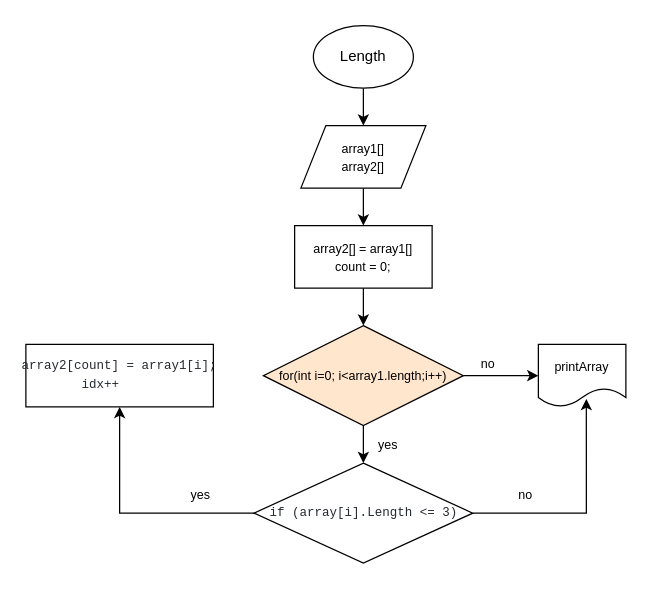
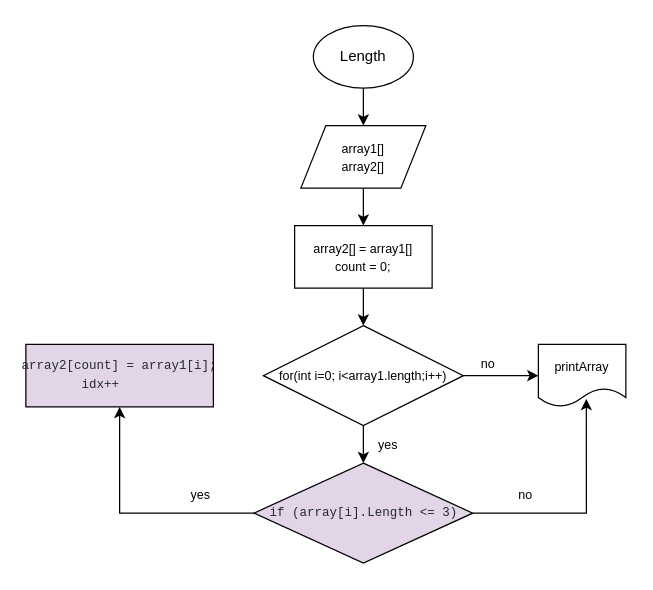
node "array2[count] = array1[i]; idx++": fillcolor #ffffff -> #e1d5e7
node "for(int i=0; i<array1.length;i++)": fillcolor #ffe6cc -> #ffffff
node "if (array[i].Length <= 3)": fillcolor #ffffff -> #e1d5e7
